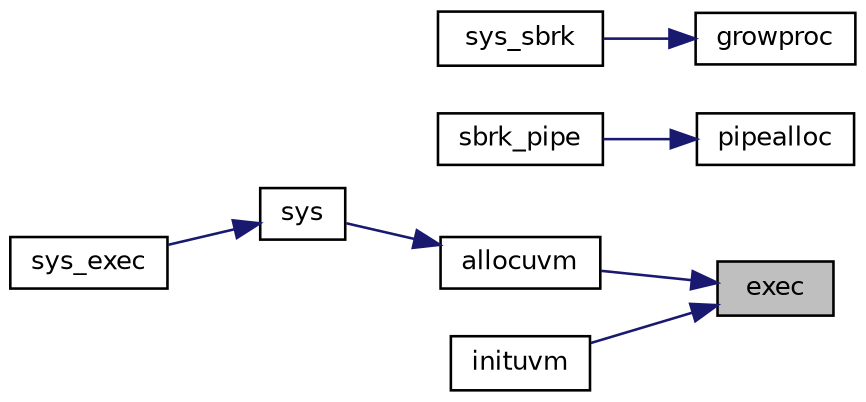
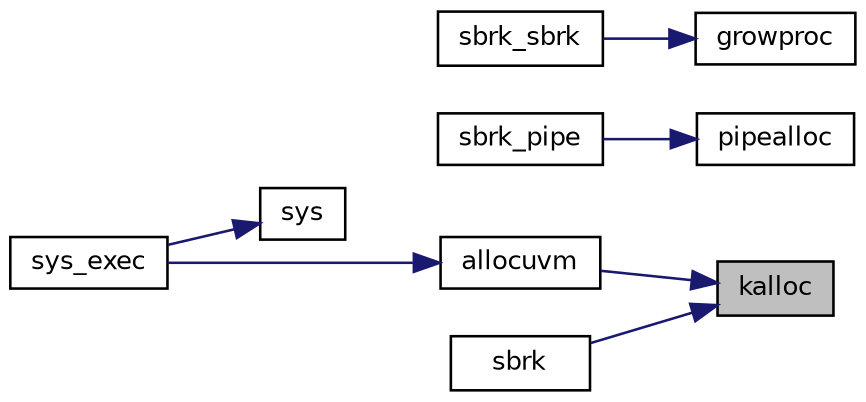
node "sys_sbrk": label "sys_sbrk" -> "sbrk_sbrk"
edge "sys" -> "allocuvm": now "sys_exec" -> "allocuvm"
node "exec": label "exec" -> "kalloc"
node "inituvm": label "inituvm" -> "sbrk"
